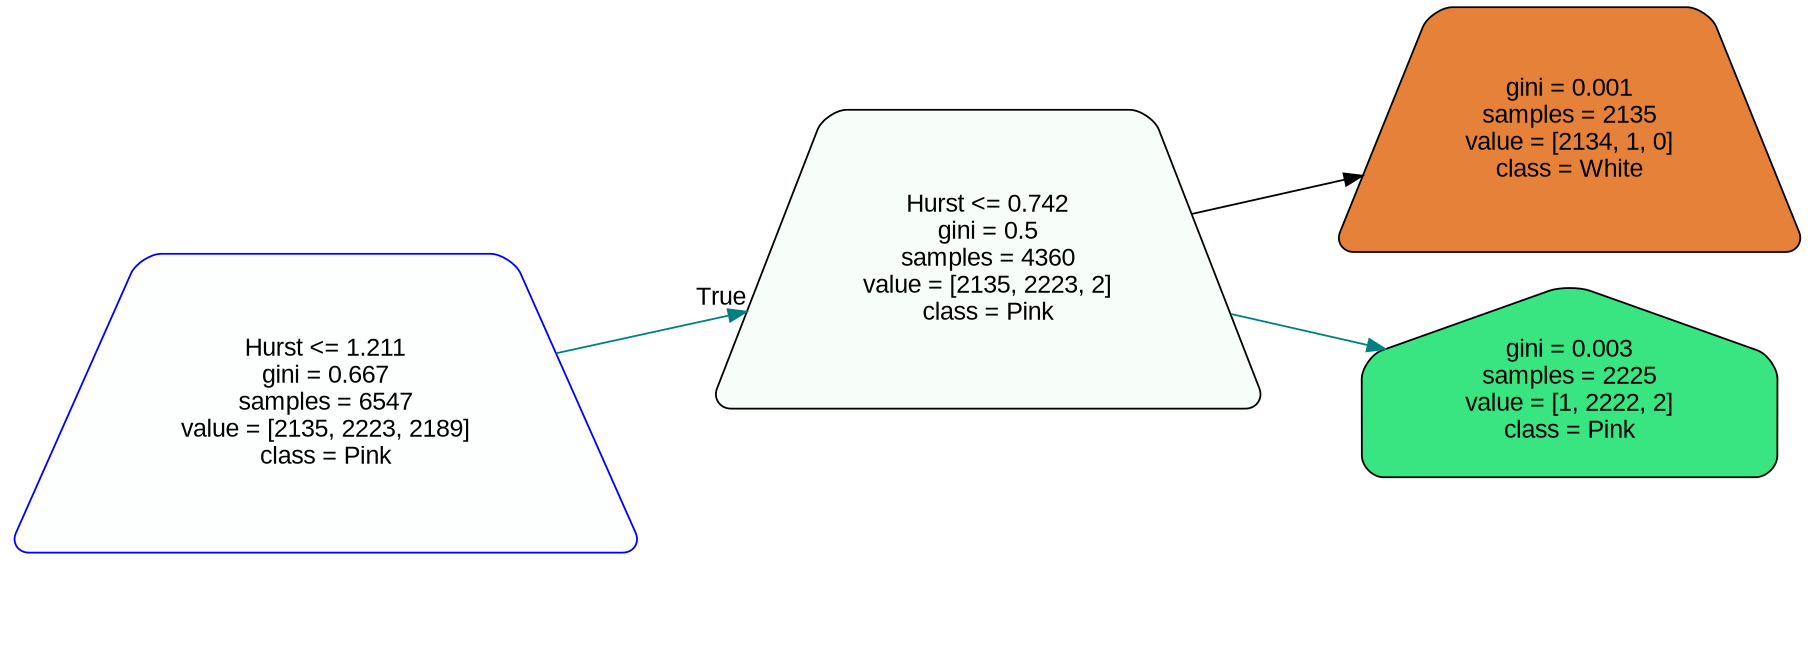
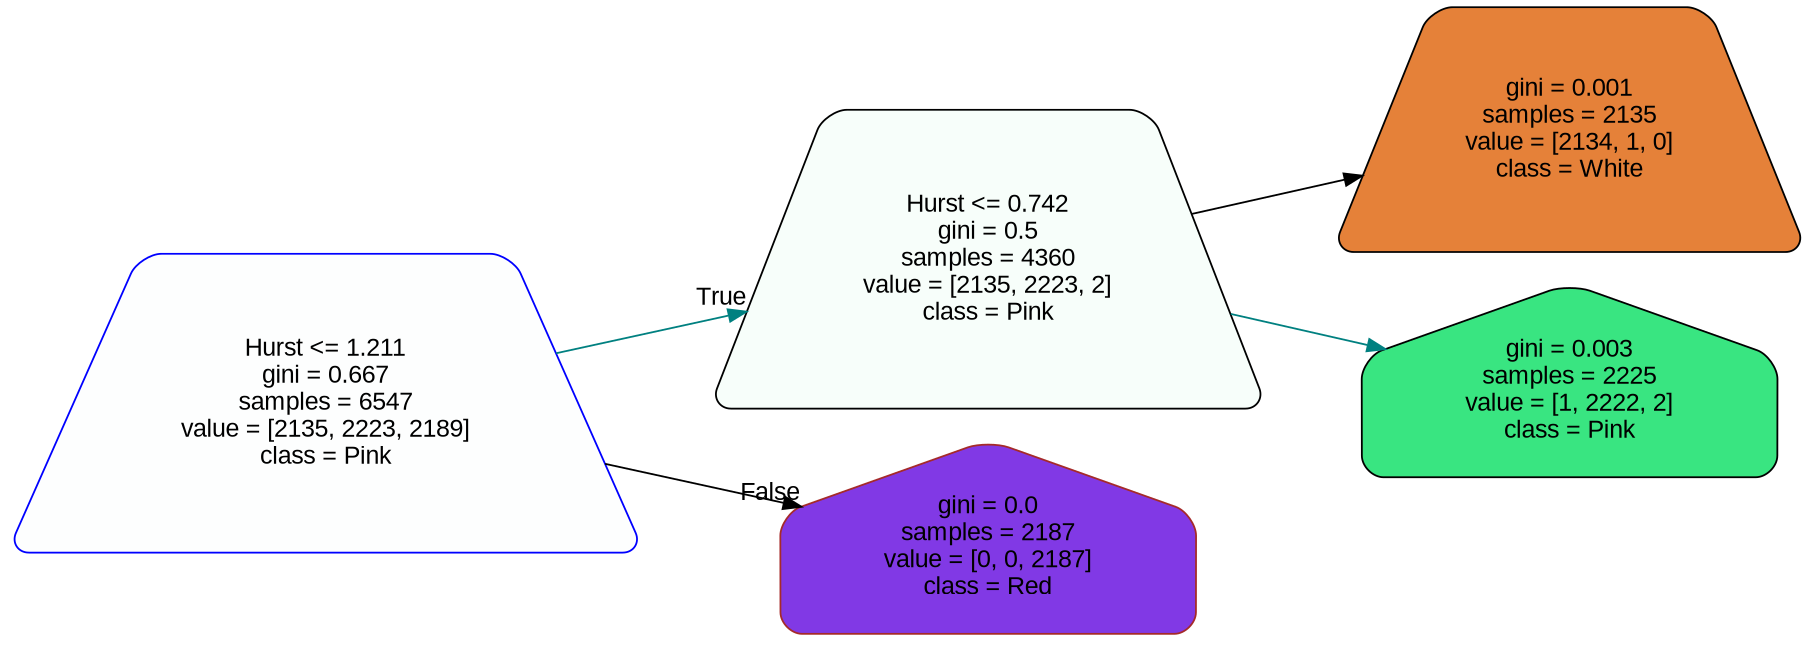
node "gini = 0.0 samples = 2187 value = [0, 0, 2187] class = Red": added
